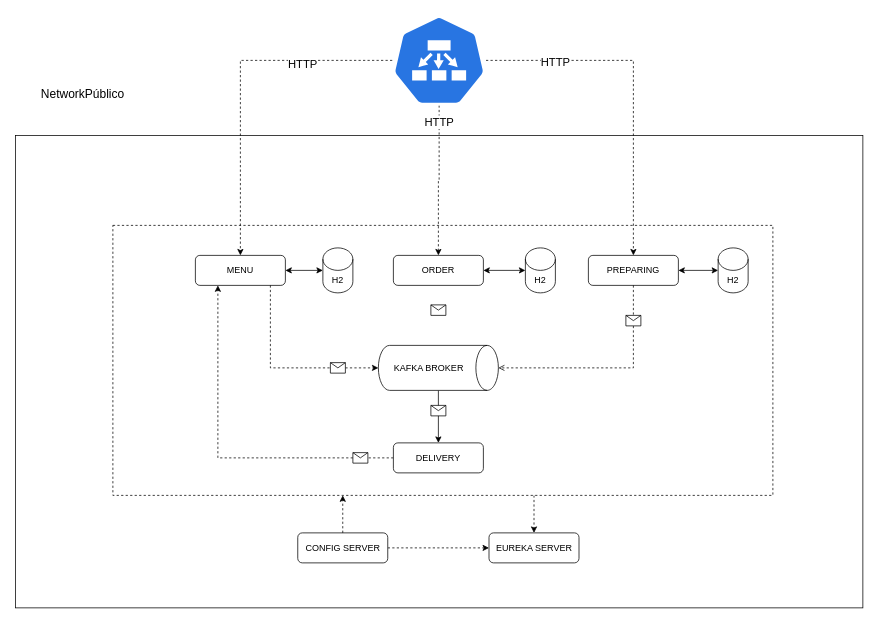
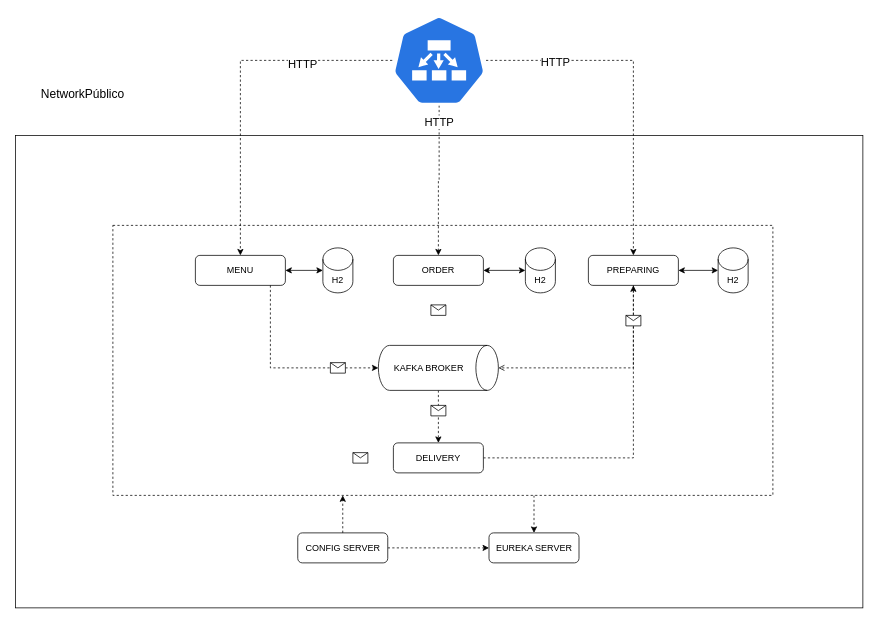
edge "DELIVERY" -> "MENU": now "DELIVERY" -> "PREPARING"
edge "KAFKA BROKER" -> "DELIVERY": style solid -> dashed
